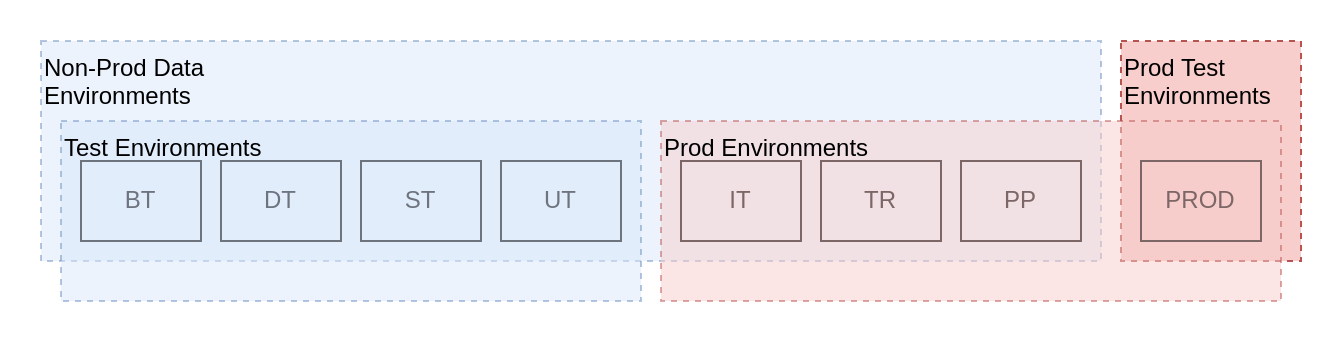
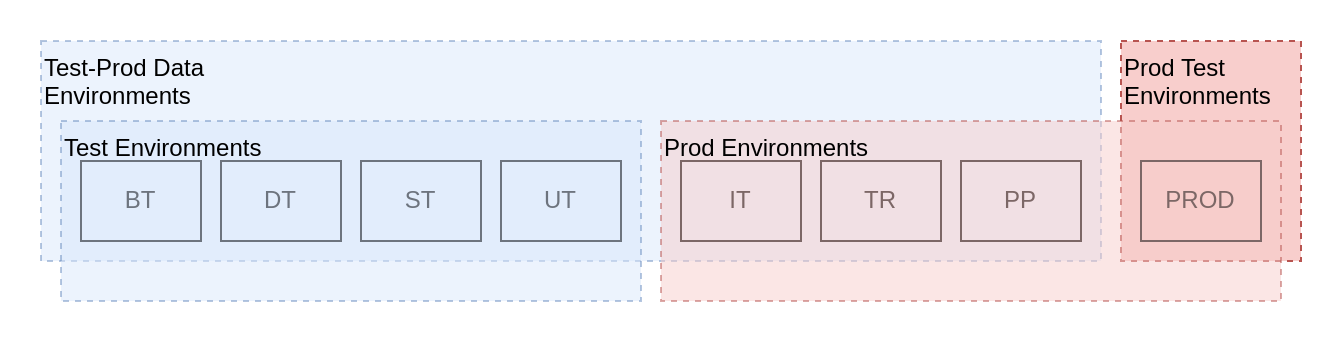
node "Non-Prod Data Environments": label "Non-Prod Data Environments" -> "Test-Prod Data Environments"
